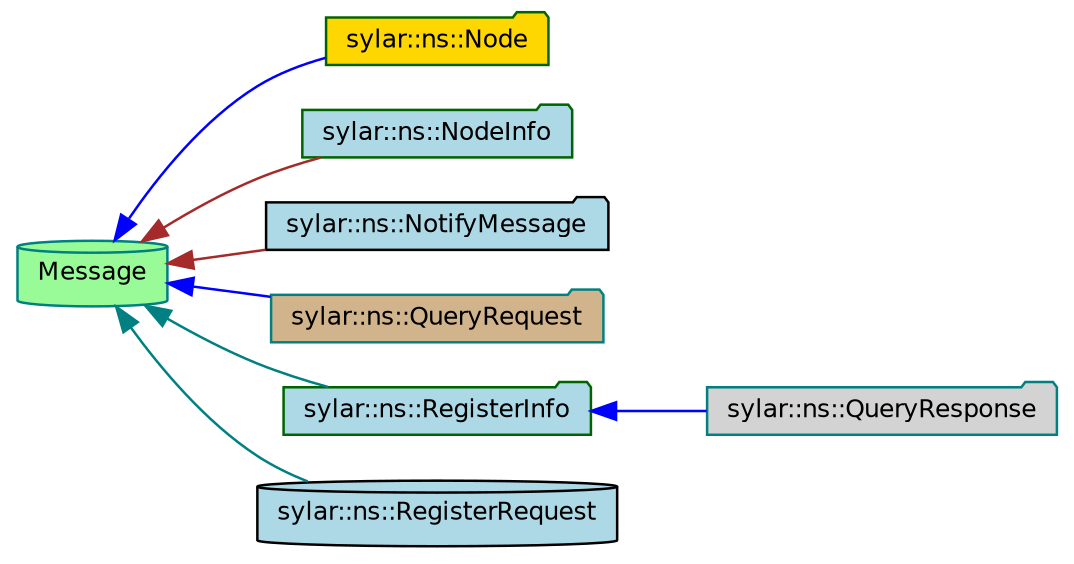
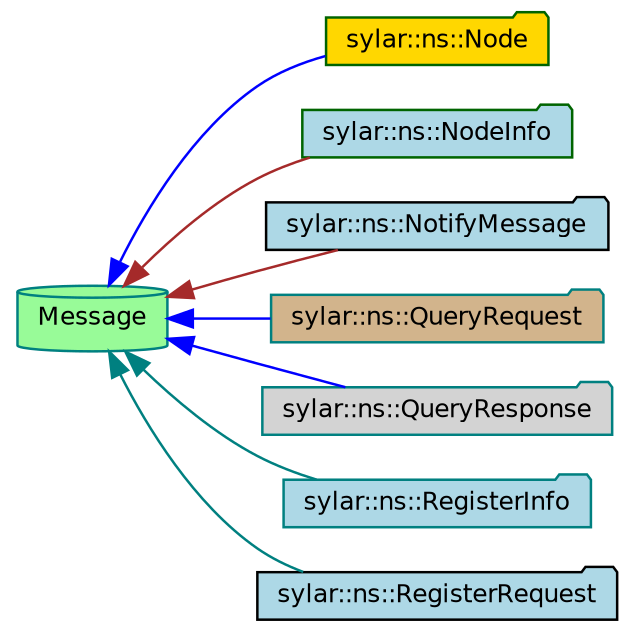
node "sylar::ns::RegisterInfo": color darkgreen -> teal
edge "sylar::ns::QueryResponse" -> "sylar::ns::RegisterInfo": now "sylar::ns::QueryResponse" -> "Message"
node "sylar::ns::RegisterRequest": shape cylinder -> folder
